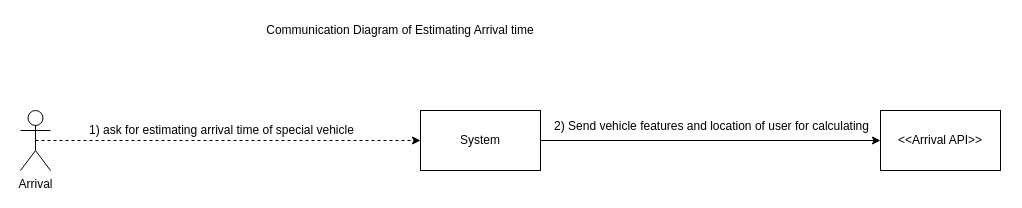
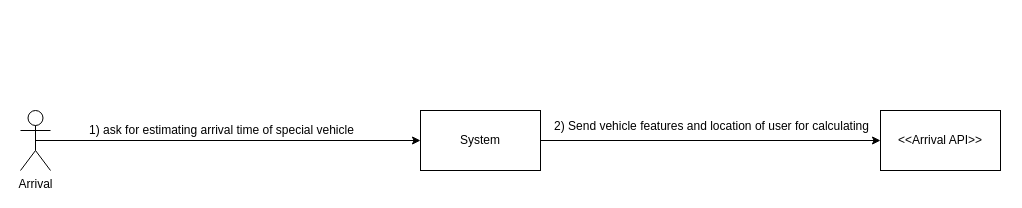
node "Communication Diagram of Estimating Arrival time": removed
edge "Arrival" -> "System": style dashed -> solid
